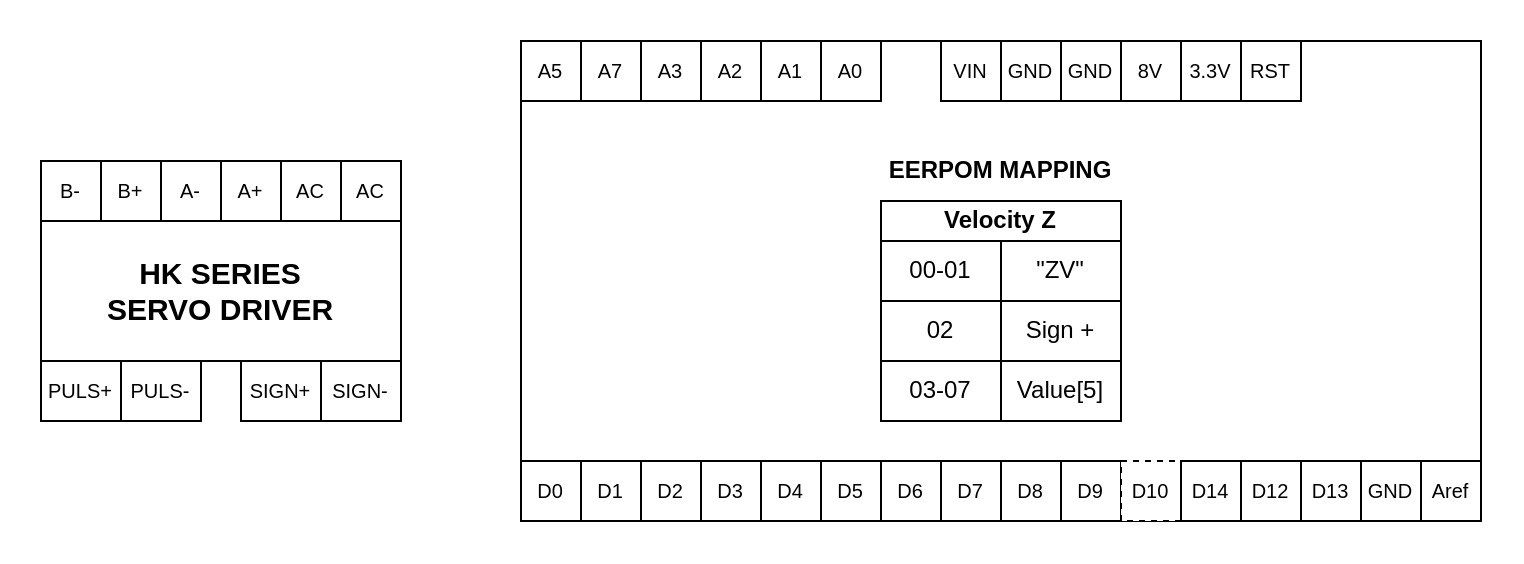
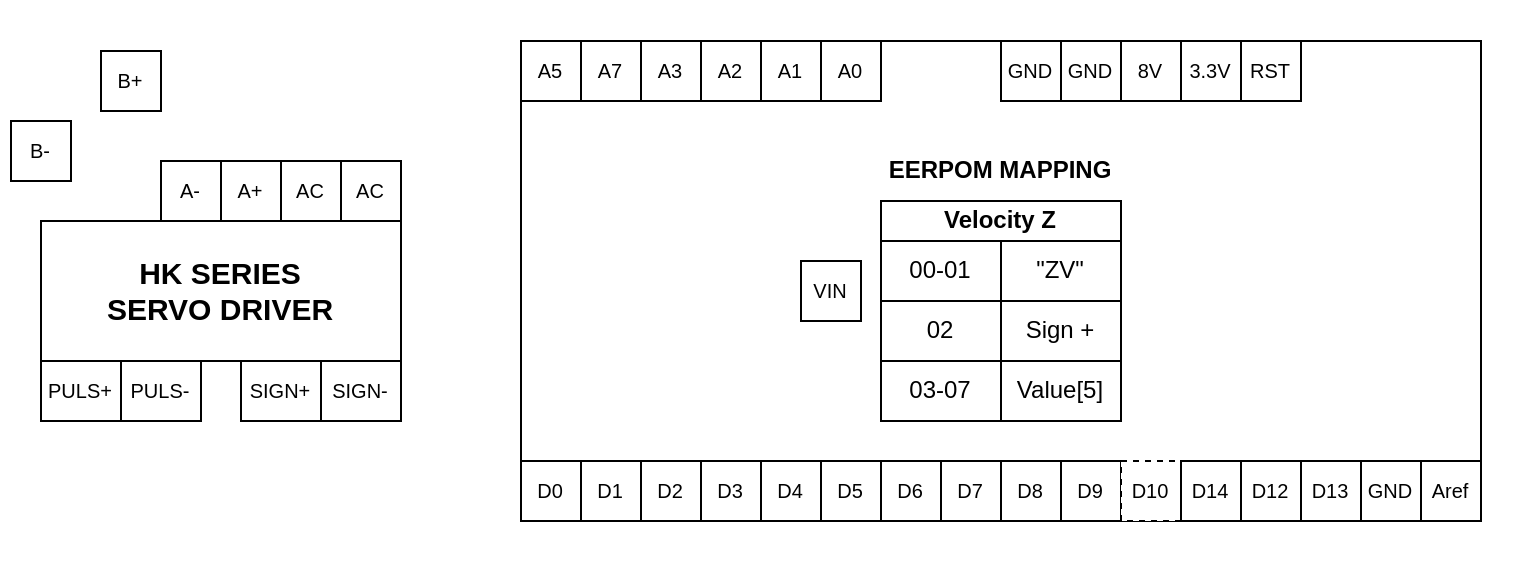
node "VIN": moved (971, 71) -> (831, 291)
node "B-": moved (71, 191) -> (41, 151)
node "B+": moved (131, 191) -> (131, 81)
